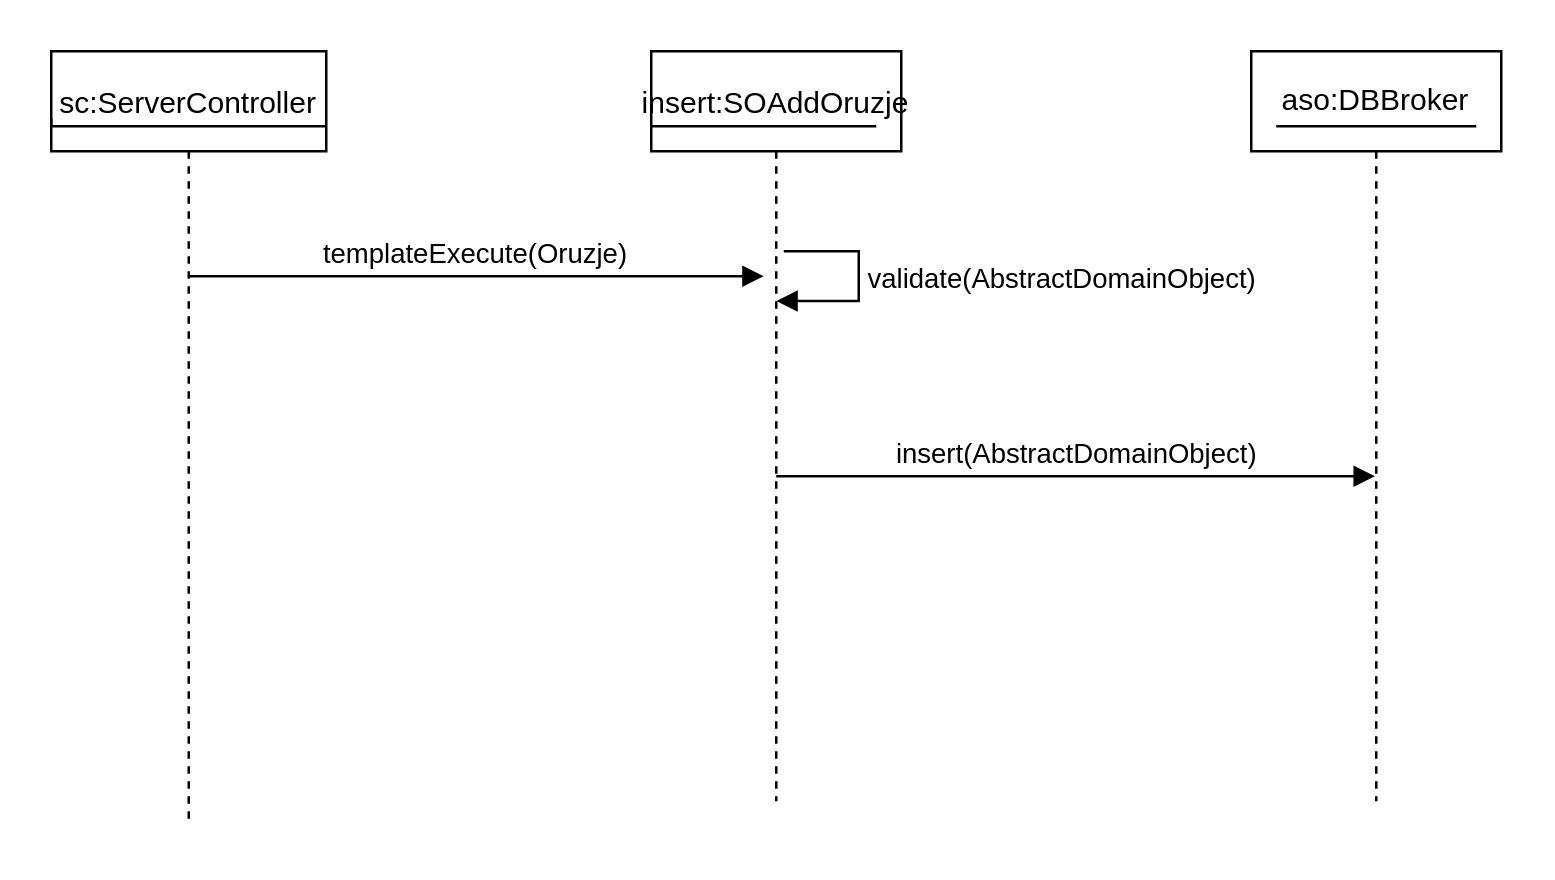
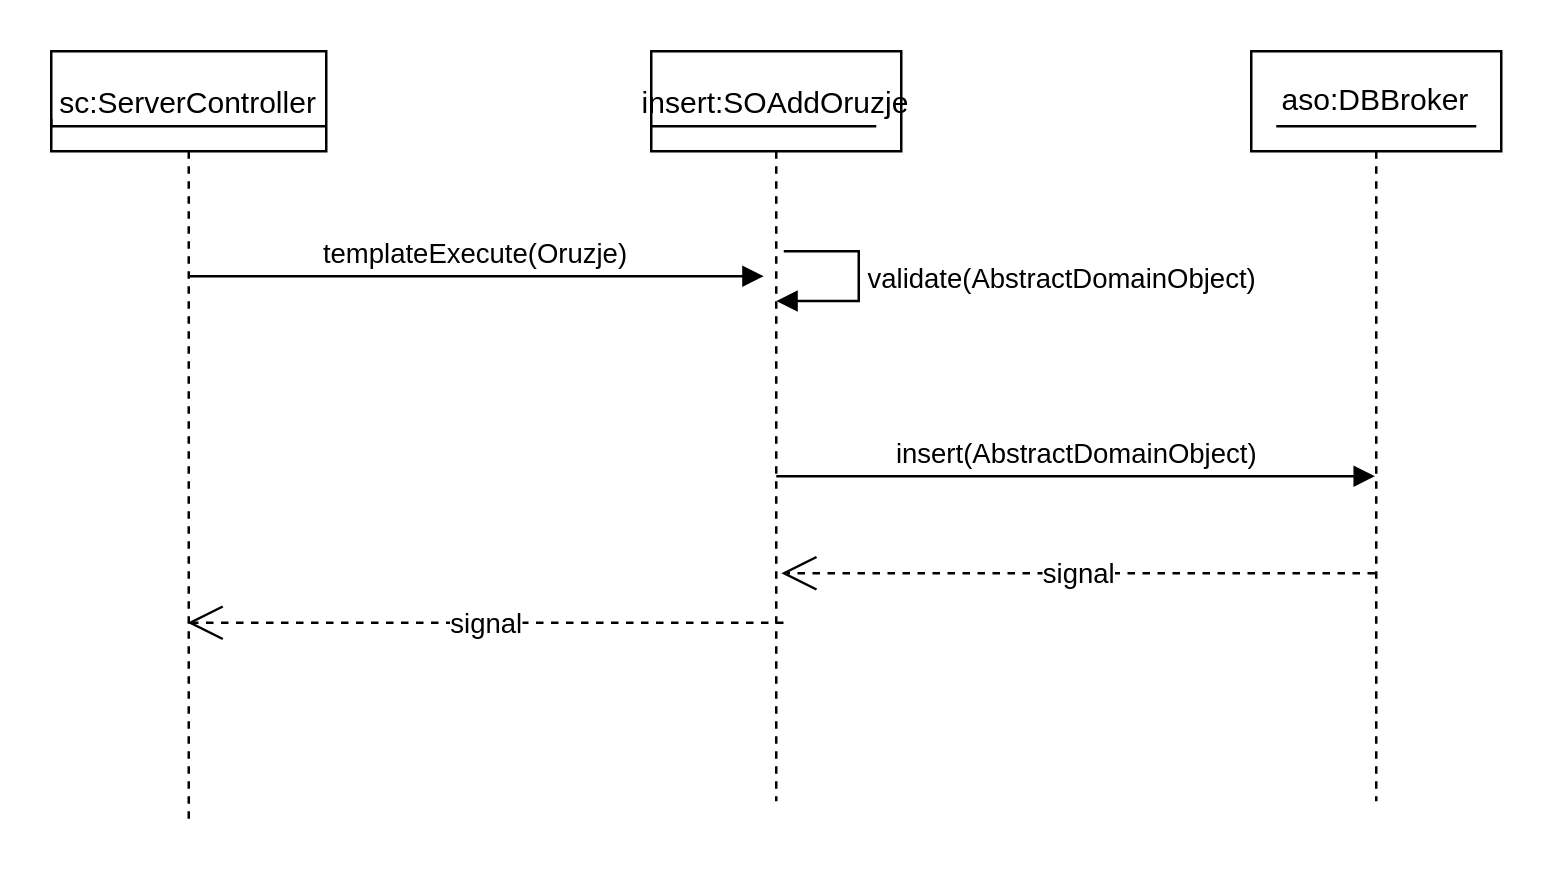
edge "aso:DBBroker" -> "insert:SOAddOruzje": added, label "signal"
edge "insert:SOAddOruzje" -> "sc:ServerController": added, label "signal"
